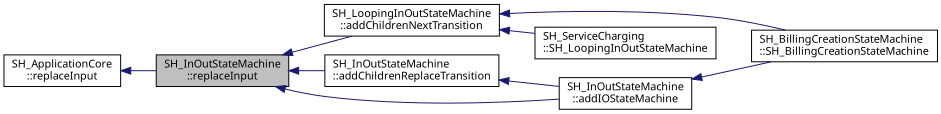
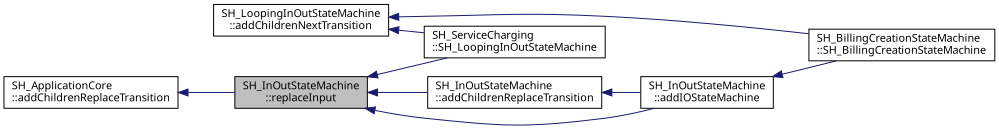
edge "SH_LoopingInOutStateMachine ::addChildrenNextTransition" -> "SH_InOutStateMachine ::replaceInput": now "SH_ServiceCharging ::SH_LoopingInOutStateMachine" -> "SH_InOutStateMachine ::replaceInput"
node "SH_ApplicationCore ::replaceInput": label "SH_ApplicationCore ::replaceInput" -> "SH_ApplicationCore ::addChildrenReplaceTransition"
